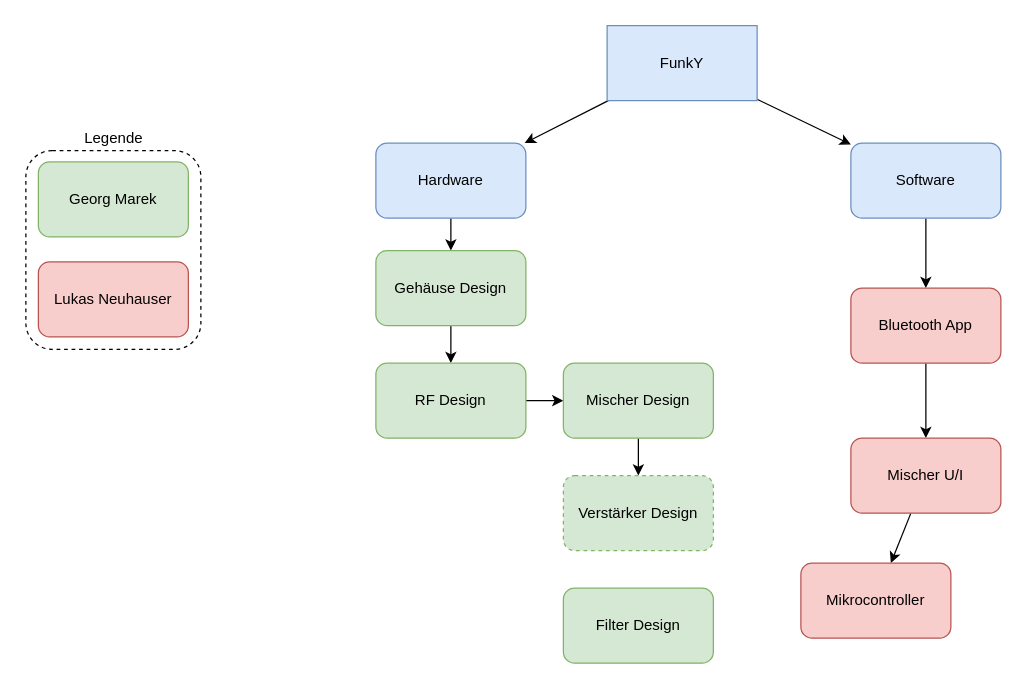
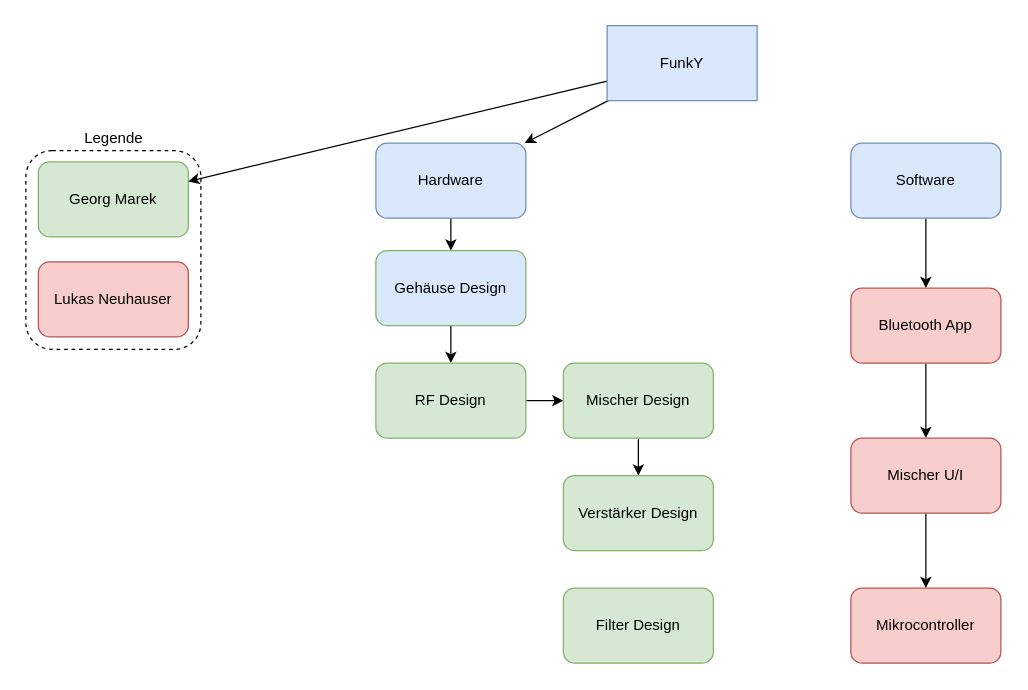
edge "FunkY" -> "Software": now "FunkY" -> "Georg Marek"
node "Gehäuse Design": fillcolor #d5e8d4 -> #dae8fc
node "Verstärker Design": style dashed -> solid
node "Mikrocontroller": moved (876, 601) -> (926, 626)
